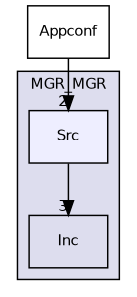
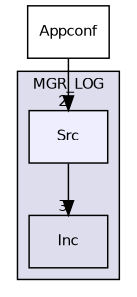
cluster "MGR_MGR": label "MGR_MGR" -> "MGR_LOG"
